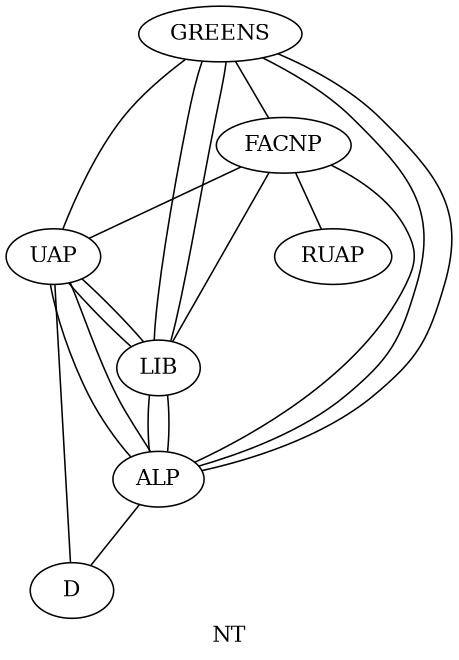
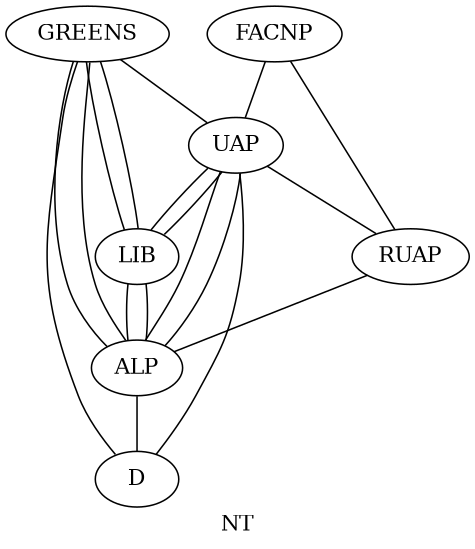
edge "GREENS" -- "FACNP": now "GREENS" -- "D"
edge "UAP" -- "RUAP": added
edge "FACNP" -- "LIB": removed
edge "FACNP" -- "ALP": now "RUAP" -- "ALP"
